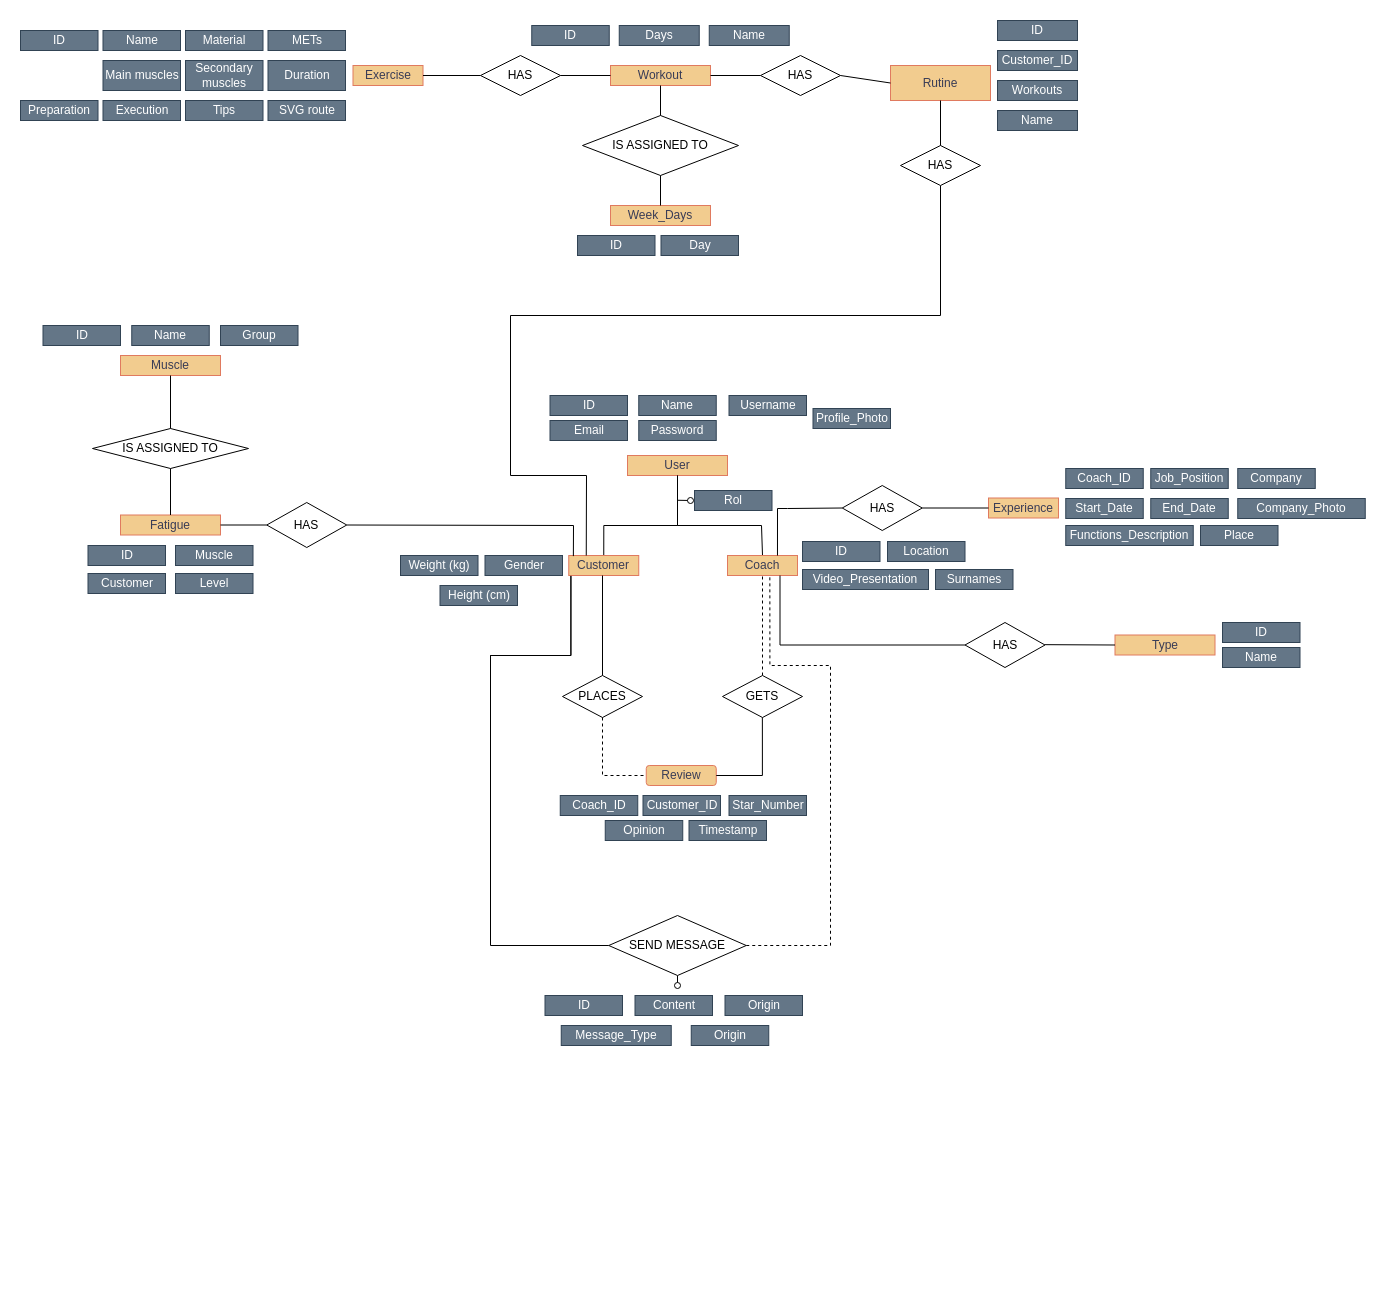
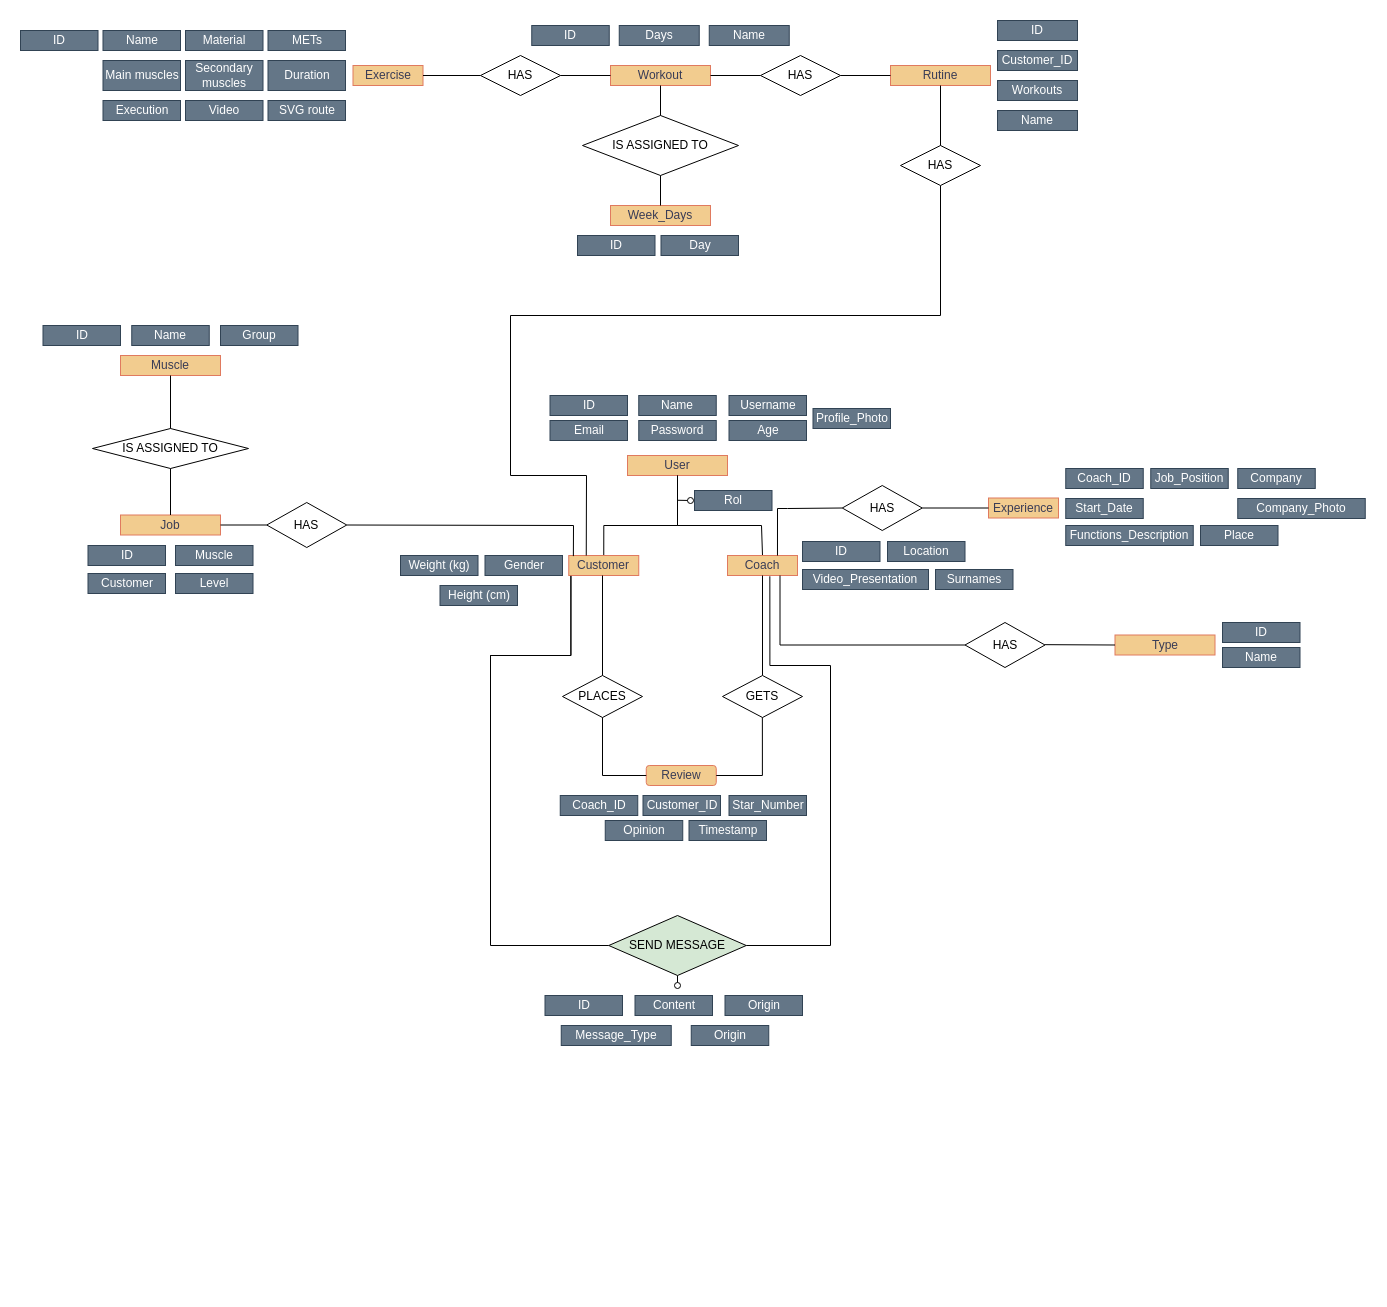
node "Rutine": size 100x35 -> 100x20
node "Preparation": removed
node "Tips": label "Tips" -> "Video"
node "Age": added
node "End_Date": removed
node "Fatigue": label "Fatigue" -> "Job"
edge "Coach" -- "GETS": style dashed -> solid
edge "PLACES" -- "Review": style dashed -> solid
edge "Coach" -- "SEND MESSAGE": style dashed -> solid
node "SEND MESSAGE": fillcolor #ffffff -> #d5e8d4
